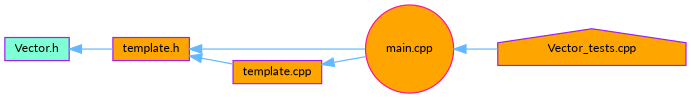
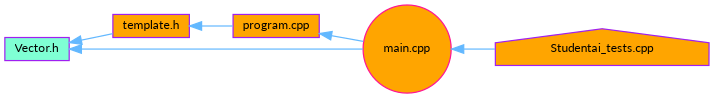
edge "main.cpp" -> "template.h": now "main.cpp" -> "Vector.h"
node "Vector_tests.cpp": label "Vector_tests.cpp" -> "Studentai_tests.cpp"
node "template.cpp": label "template.cpp" -> "program.cpp"
